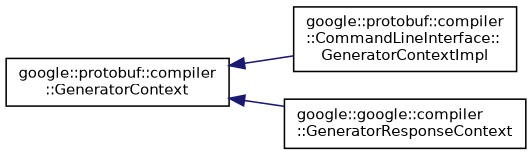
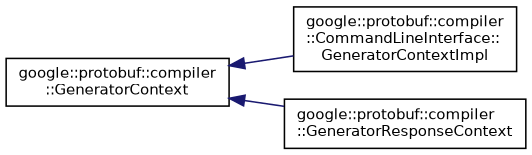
node "google::google::compiler ::GeneratorResponseContext": label "google::google::compiler ::GeneratorResponseContext" -> "google::protobuf::compiler ::GeneratorResponseContext"
